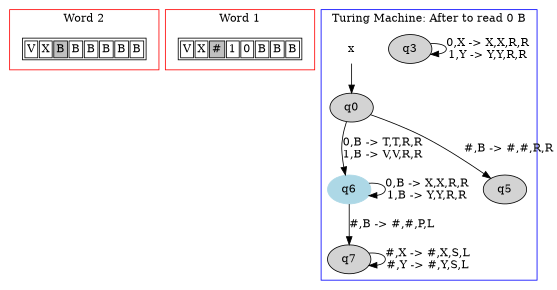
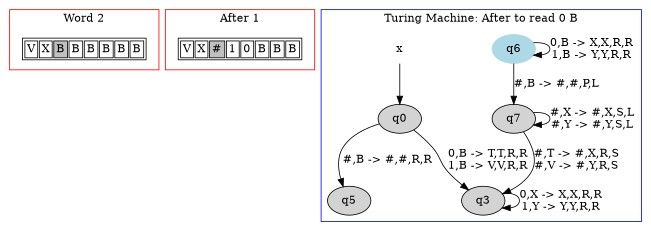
cluster "Word 1": label "Word 1" -> "After 1"
edge "q0" -> "q6": now "q0" -> "q3"
edge "q7" -> "q3": added, label "#,T -> #,X,R,S #,V -> #,Y,R,S"
